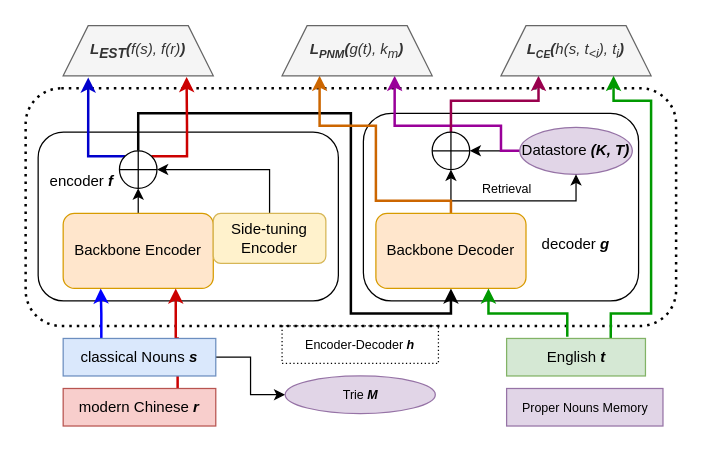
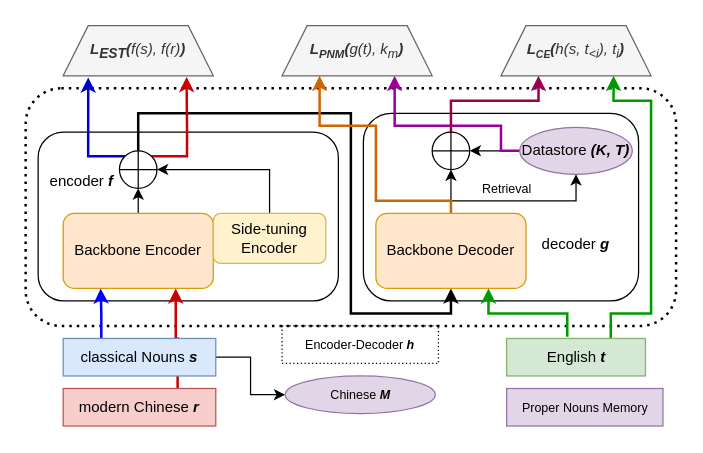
node "Trie M": label "Trie M" -> "Chinese M"
